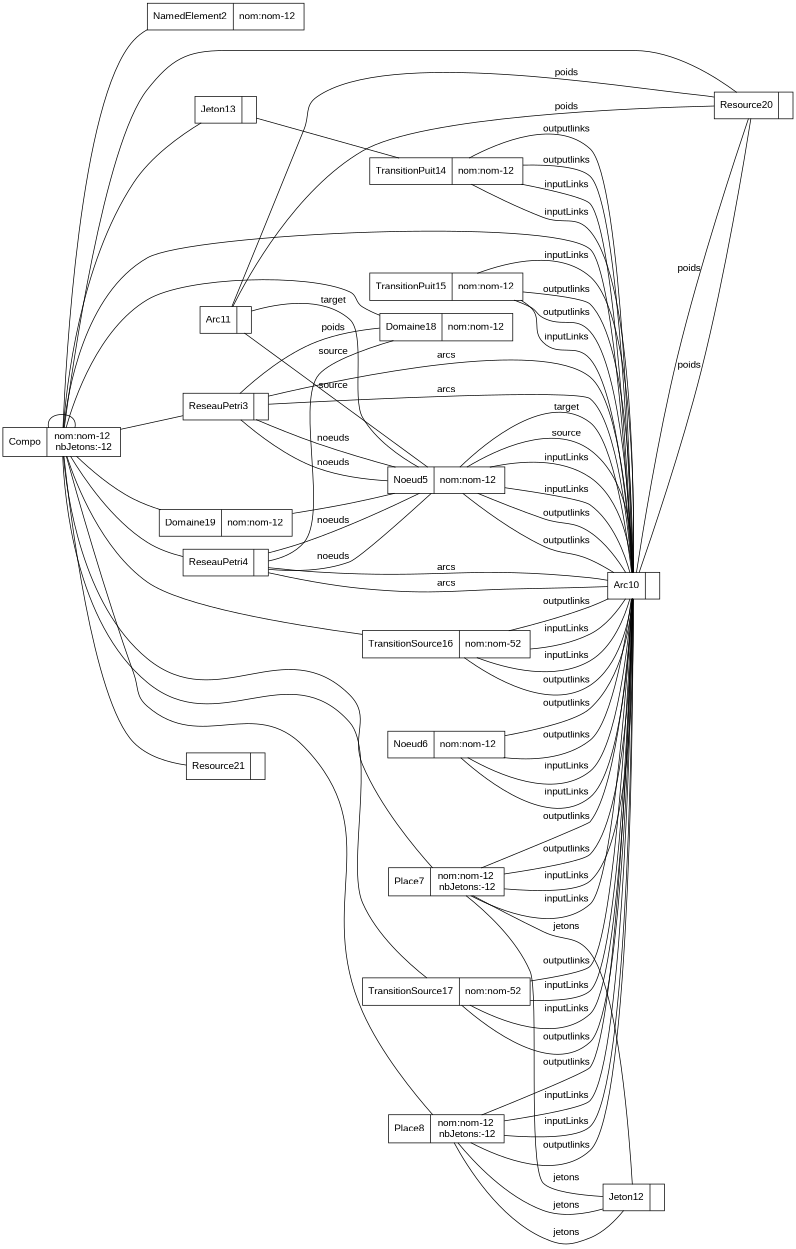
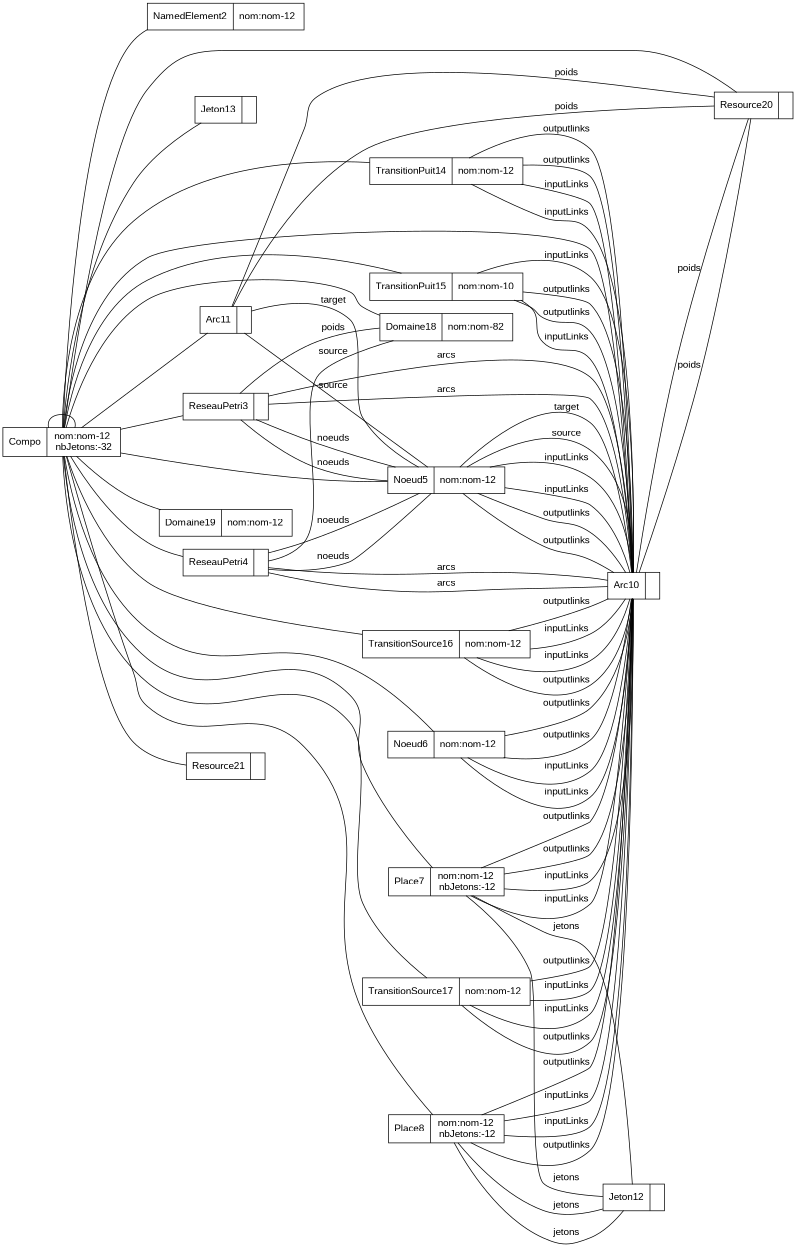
edge "Jeton13" -- "TransitionPuit14": now "Compo" -- "TransitionPuit14"
edge "TransitionPuit15" -- "Compo": added
node "TransitionPuit15": text "nom:nom-12" -> "nom:nom-10"
node "Domaine18": text "nom:nom-12" -> "nom:nom-82"
edge "Arc11" -- "Compo": added
node "Compo": text "nbJetons:-12" -> "nbJetons:-32"
edge "Noeud5" -- "Domaine19": now "Noeud5" -- "Compo"
node "TransitionSource16": text "nom:nom-52" -> "nom:nom-12"
edge "Compo" -- "Noeud6": added
node "TransitionSource17": text "nom:nom-52" -> "nom:nom-12"
